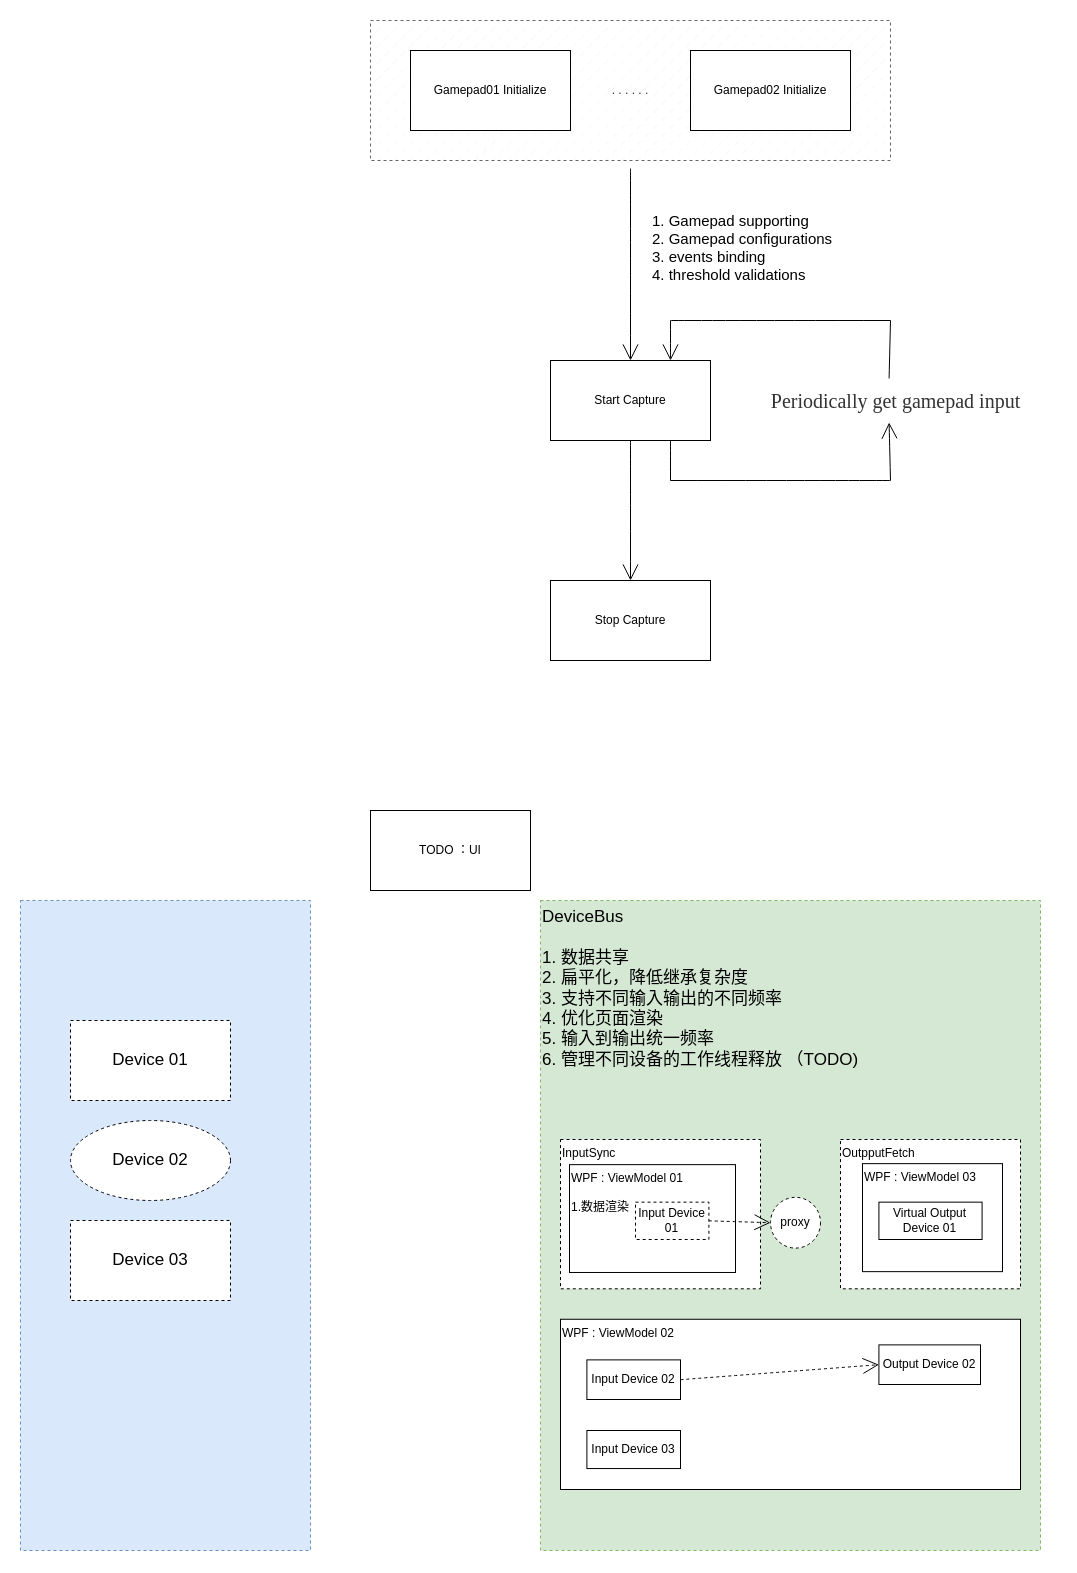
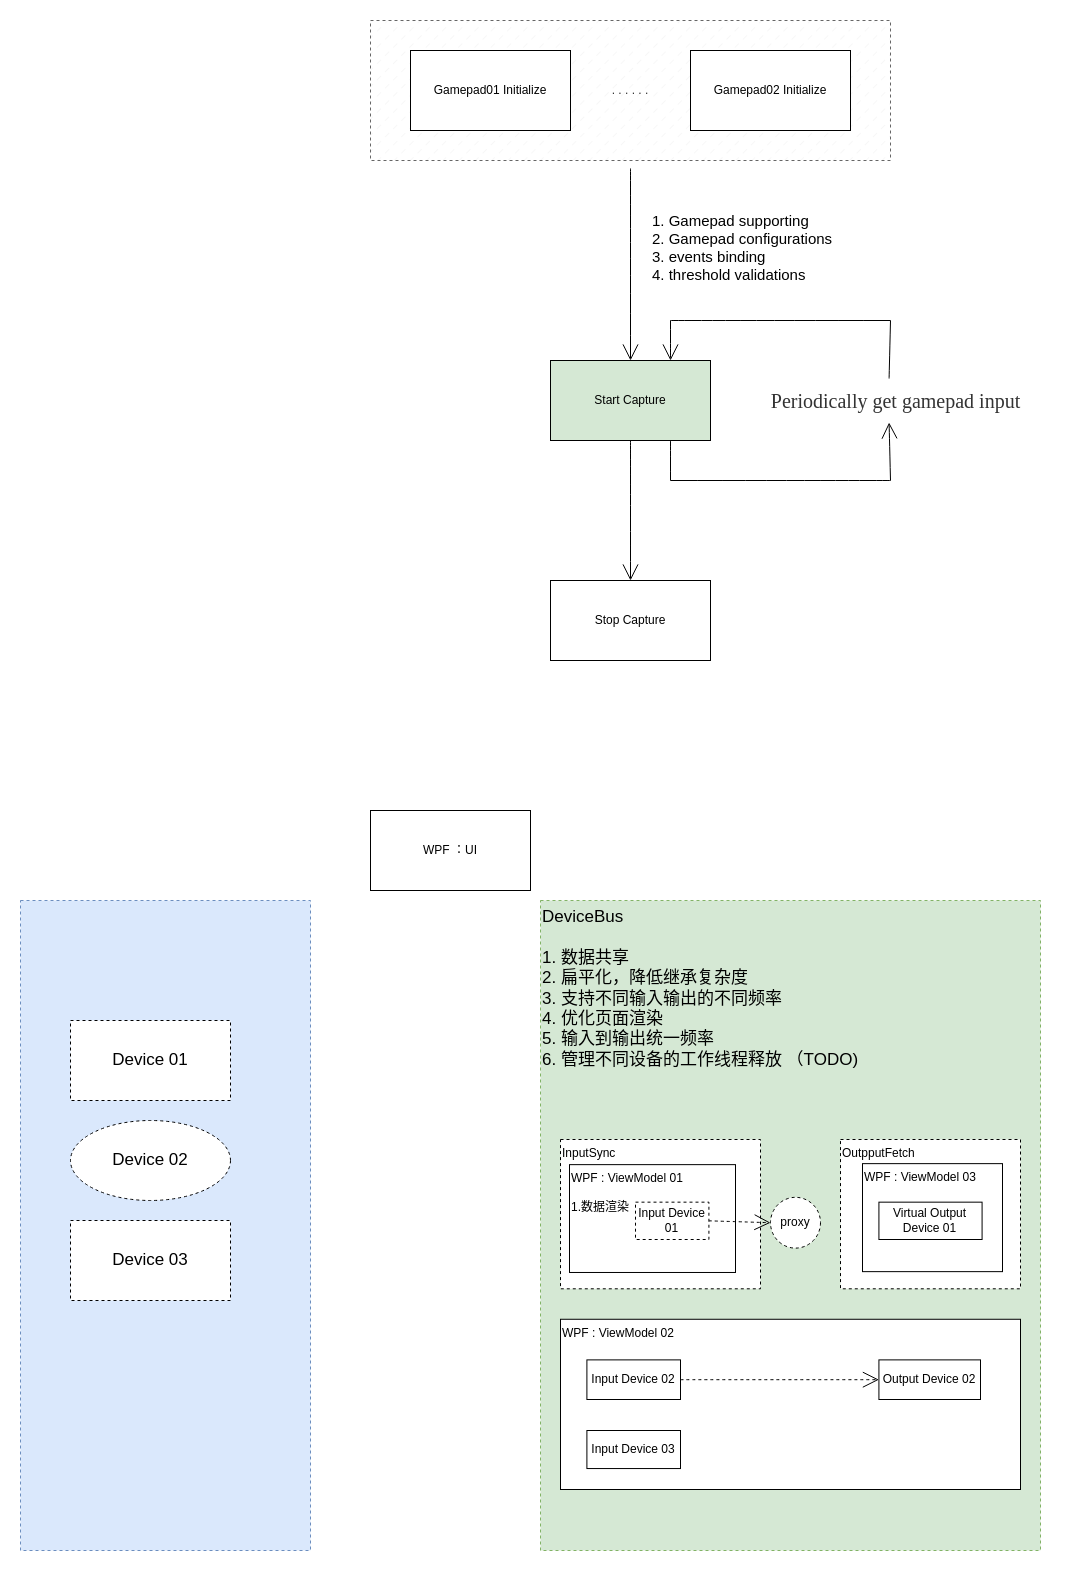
node "Start Capture": fillcolor #ffffff -> #d5e8d4
node "TODO ：UI": label "TODO ：UI" -> "WPF ：UI"
node "Output Device 02": moved (930, 1365) -> (930, 1380)
